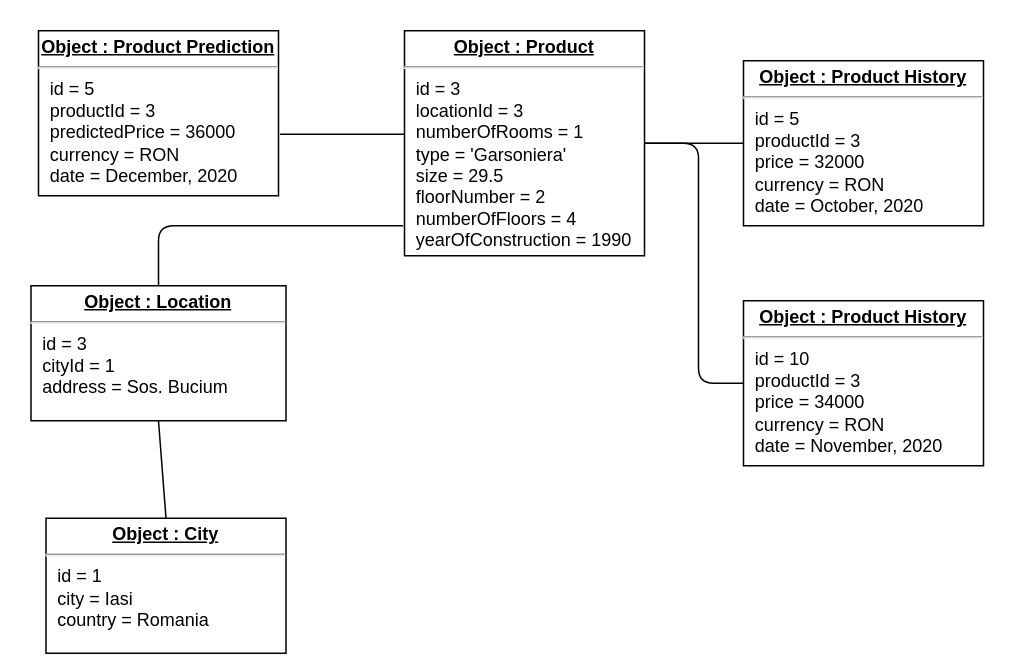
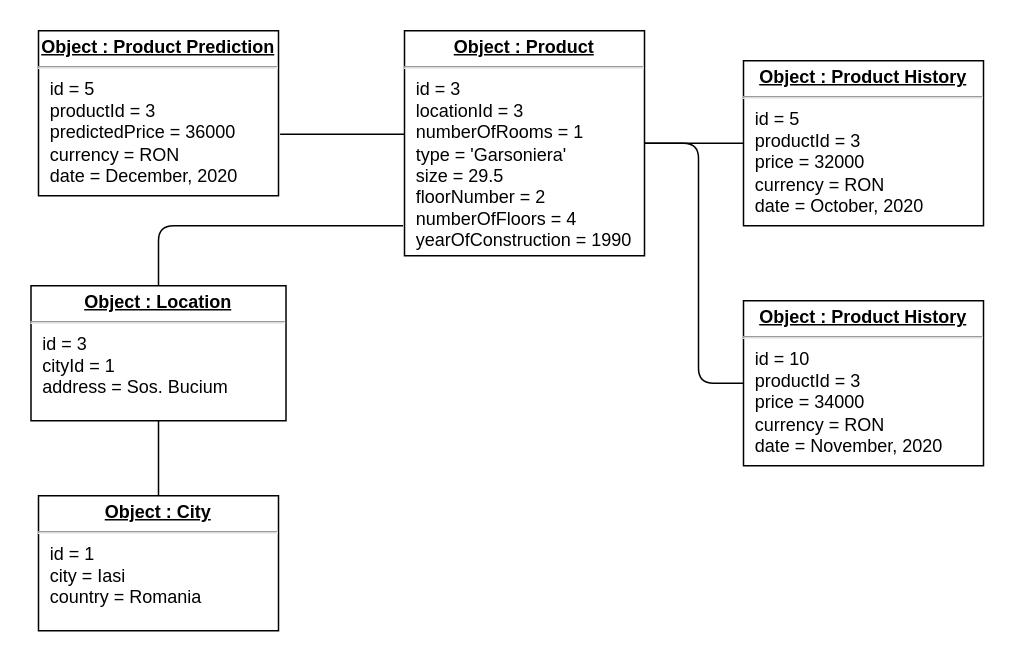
node "Object : City id = 1 city = Iasi country = Romania": moved (166, 586) -> (158, 563)
